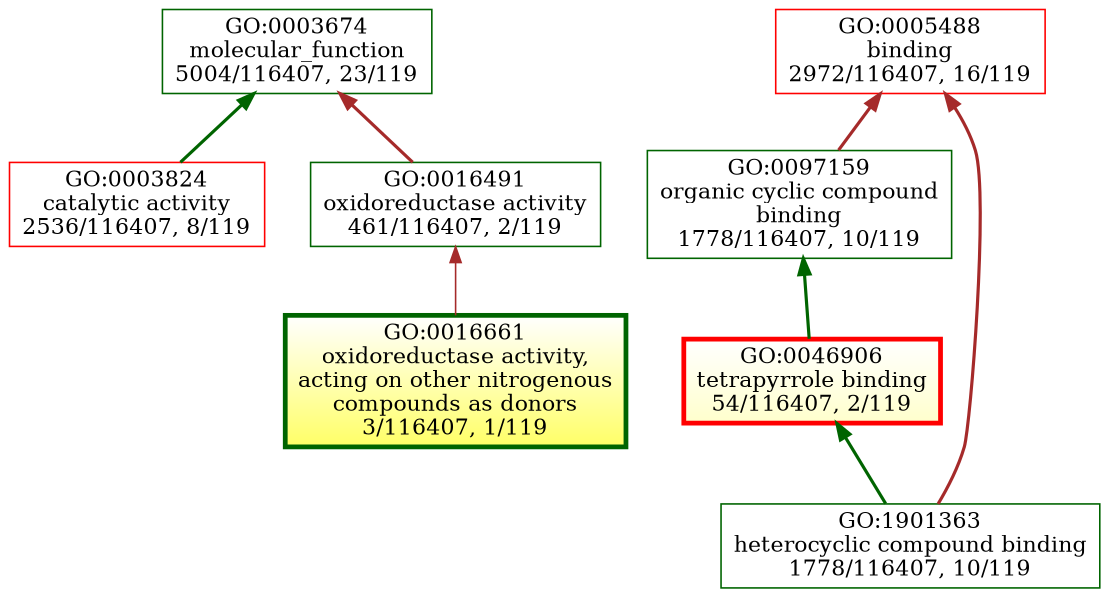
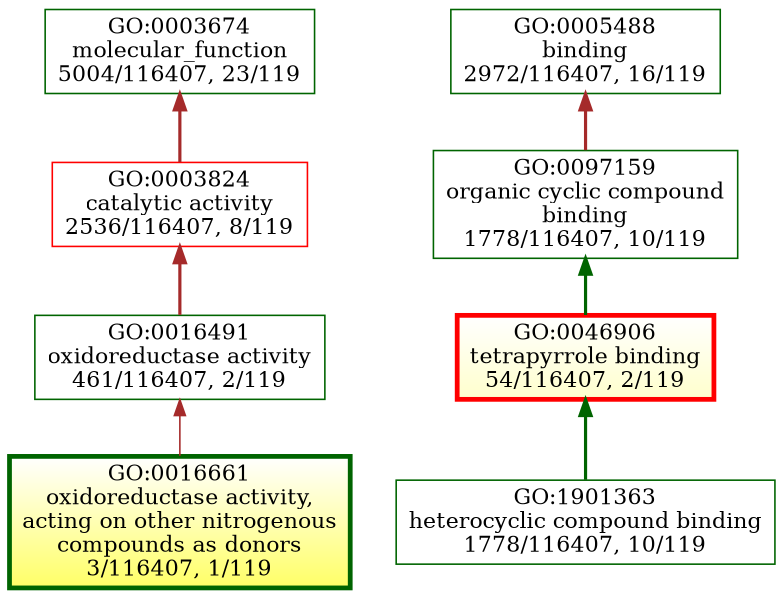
node "GO:0005488 binding 2972/116407, 16/119": color red -> darkgreen
edge "GO:0003824 catalytic activity 2536/116407, 8/119" -> "GO:0003674 molecular_function 5004/116407, 23/119": color darkgreen -> brown
edge "GO:0016491 oxidoreductase activity 461/116407, 2/119" -> "GO:0003674 molecular_function 5004/116407, 23/119": now "GO:0016491 oxidoreductase activity 461/116407, 2/119" -> "GO:0003824 catalytic activity 2536/116407, 8/119"
edge "GO:1901363 heterocyclic compound binding 1778/116407, 10/119" -> "GO:0005488 binding 2972/116407, 16/119": removed
